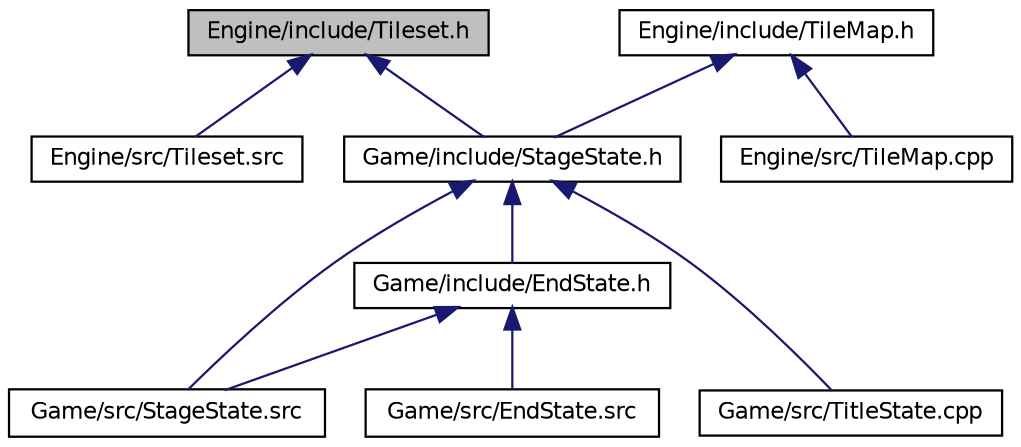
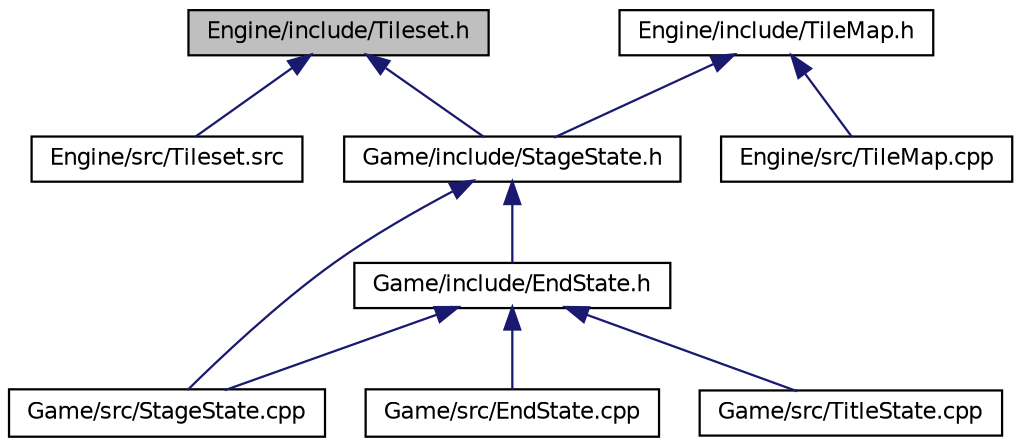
edge "Game/src/TitleState.cpp" -> "Game/include/StageState.h": now "Game/src/TitleState.cpp" -> "Game/include/EndState.h"
node "Game/src/StageState.src": label "Game/src/StageState.src" -> "Game/src/StageState.cpp"
node "Game/src/EndState.src": label "Game/src/EndState.src" -> "Game/src/EndState.cpp"
